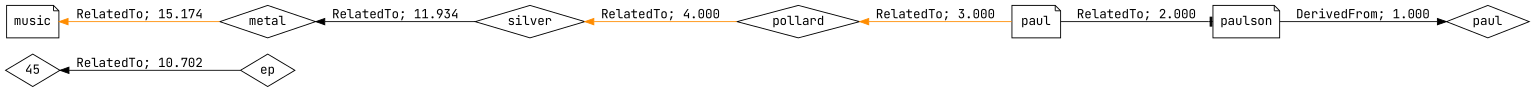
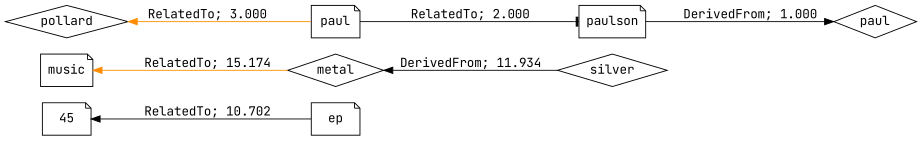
edge "silver" -> "metal": label "RelatedTo; 11.934" -> "DerivedFrom; 11.934"
edge "pollard" -> "silver": removed, label "RelatedTo; 4.000"
node "45": shape diamond -> note
node "ep": shape diamond -> note
